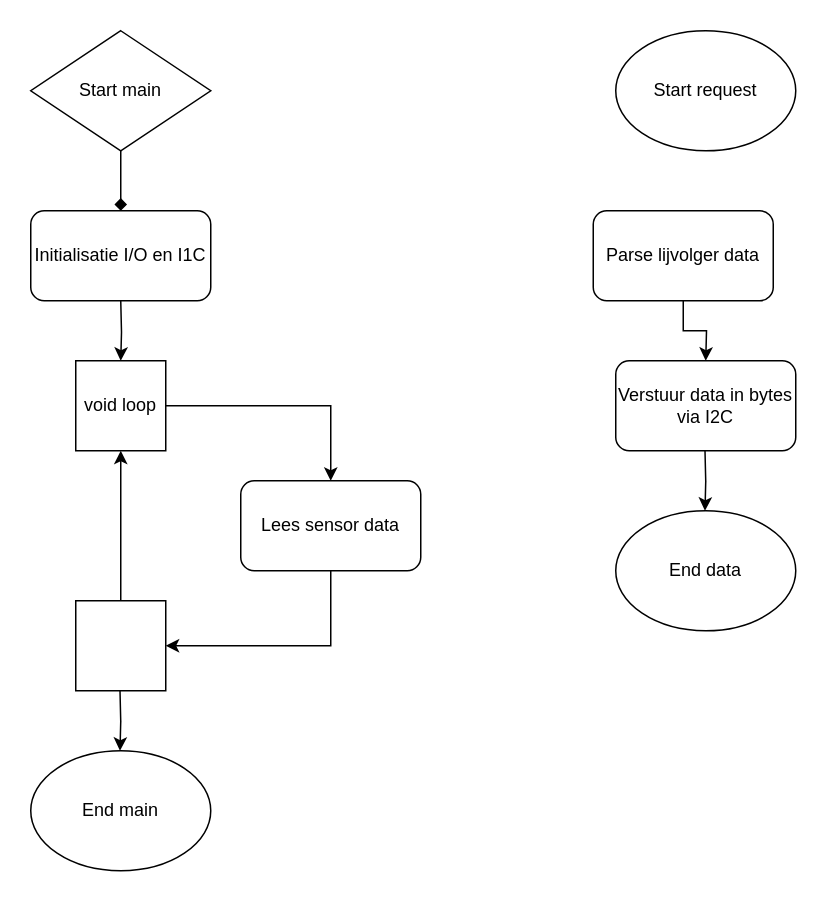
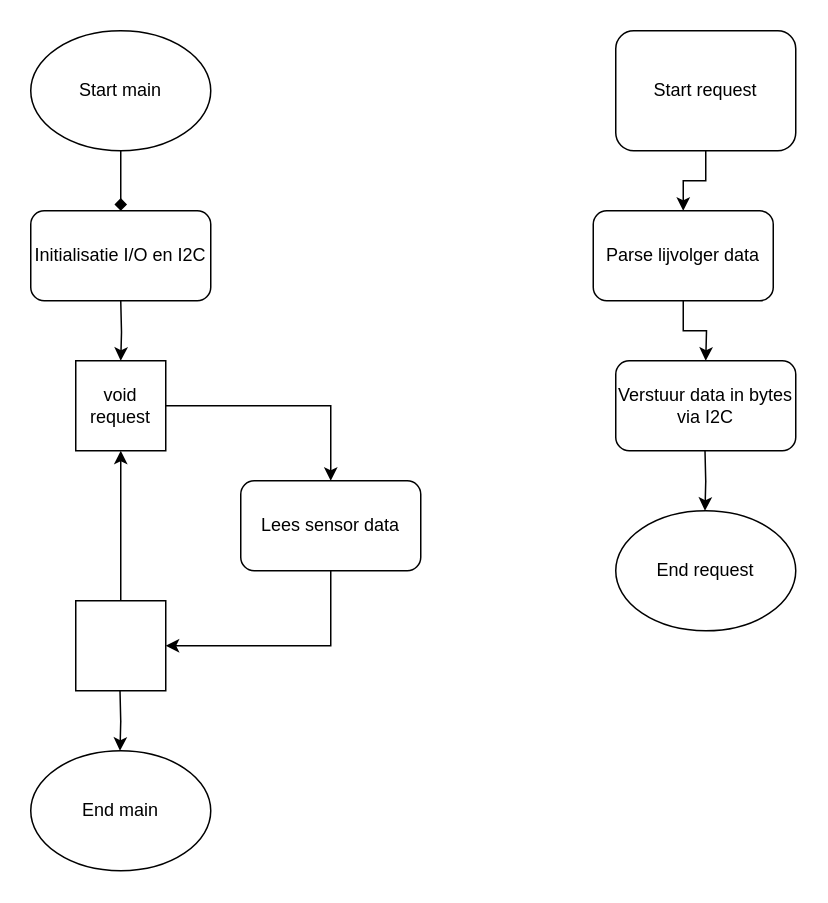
node "Start main": shape diamond -> ellipse
node "Start request": shape ellipse -> rounded rectangle
edge "Start request" -> "Parse lijvolger data": added
node "Initialisatie I/O en I1C": label "Initialisatie I/O en I1C" -> "Initialisatie I/O en I2C"
node "void loop": label "void loop" -> "void request"
node "End data": label "End data" -> "End request"
